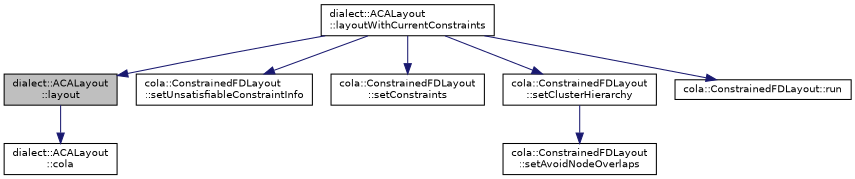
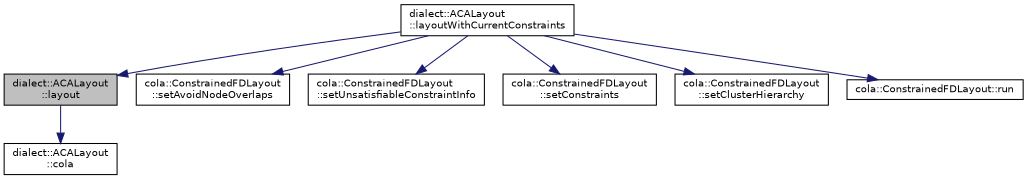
edge "cola::ConstrainedFDLayout ::setClusterHierarchy" -> "cola::ConstrainedFDLayout ::setAvoidNodeOverlaps": now "dialect::ACALayout ::layoutWithCurrentConstraints" -> "cola::ConstrainedFDLayout ::setAvoidNodeOverlaps"
